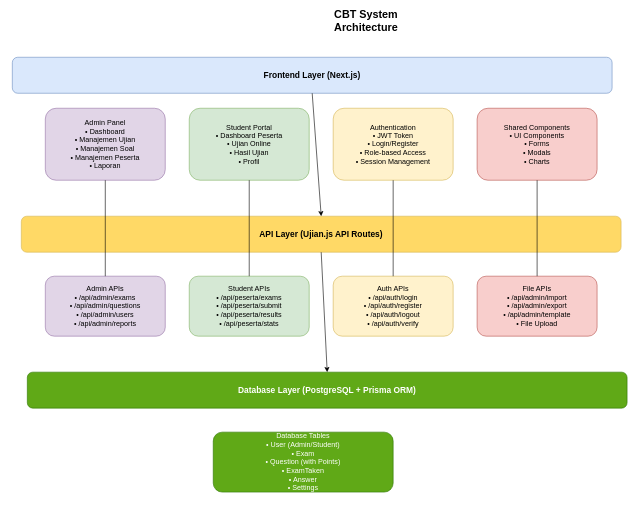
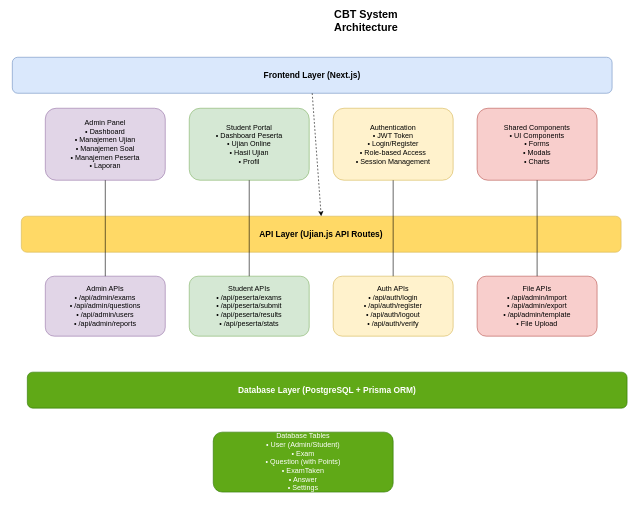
edge "Frontend Layer (Next.js)" -> "API Layer (Ujian.js API Routes)": style solid -> dashed
edge "API Layer (Ujian.js API Routes)" -> "Database Layer (PostgreSQL + Prisma ORM)": removed
